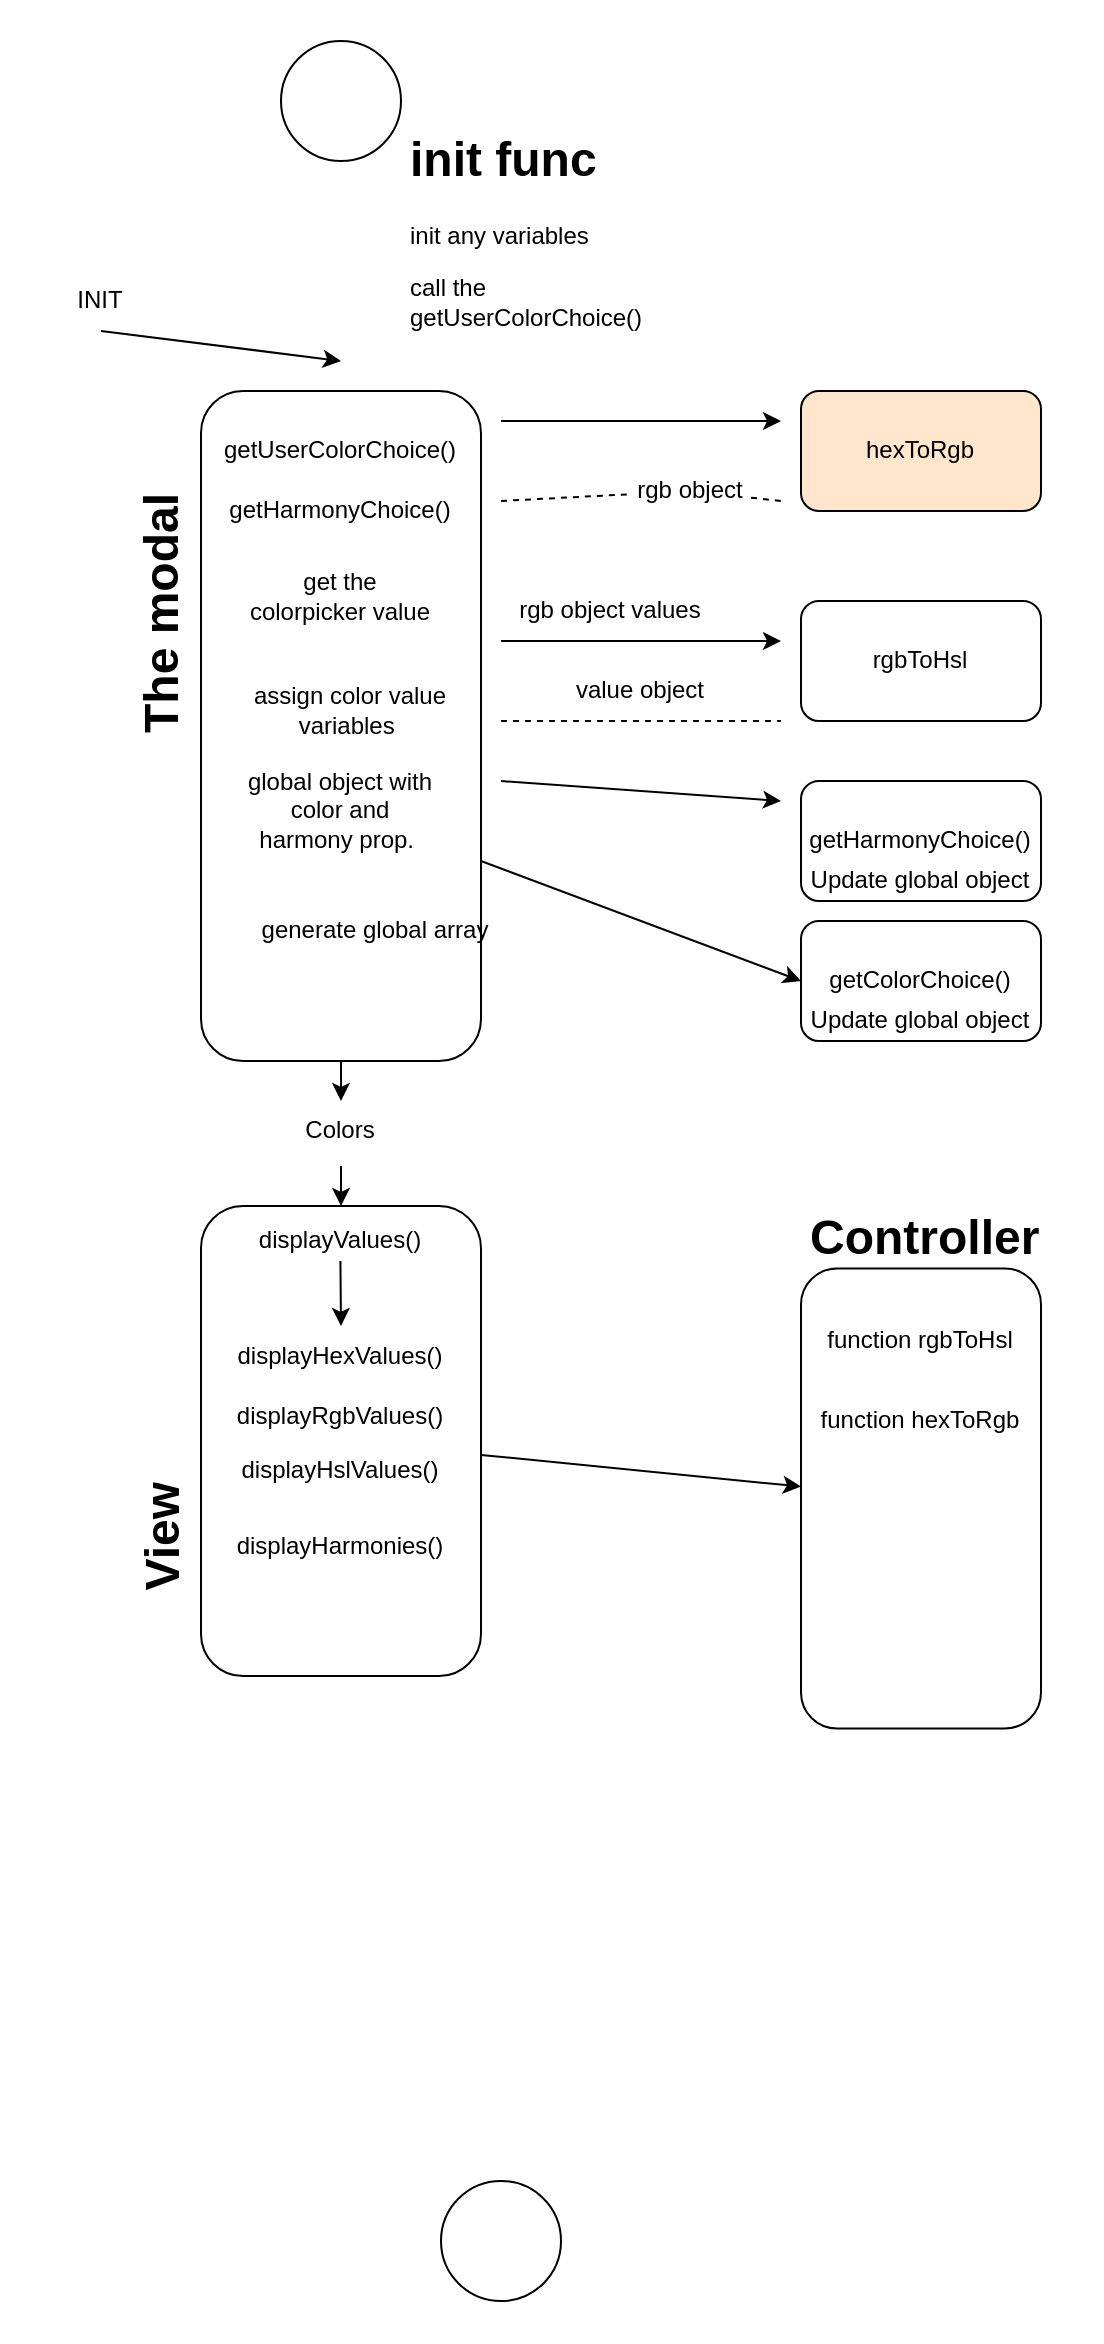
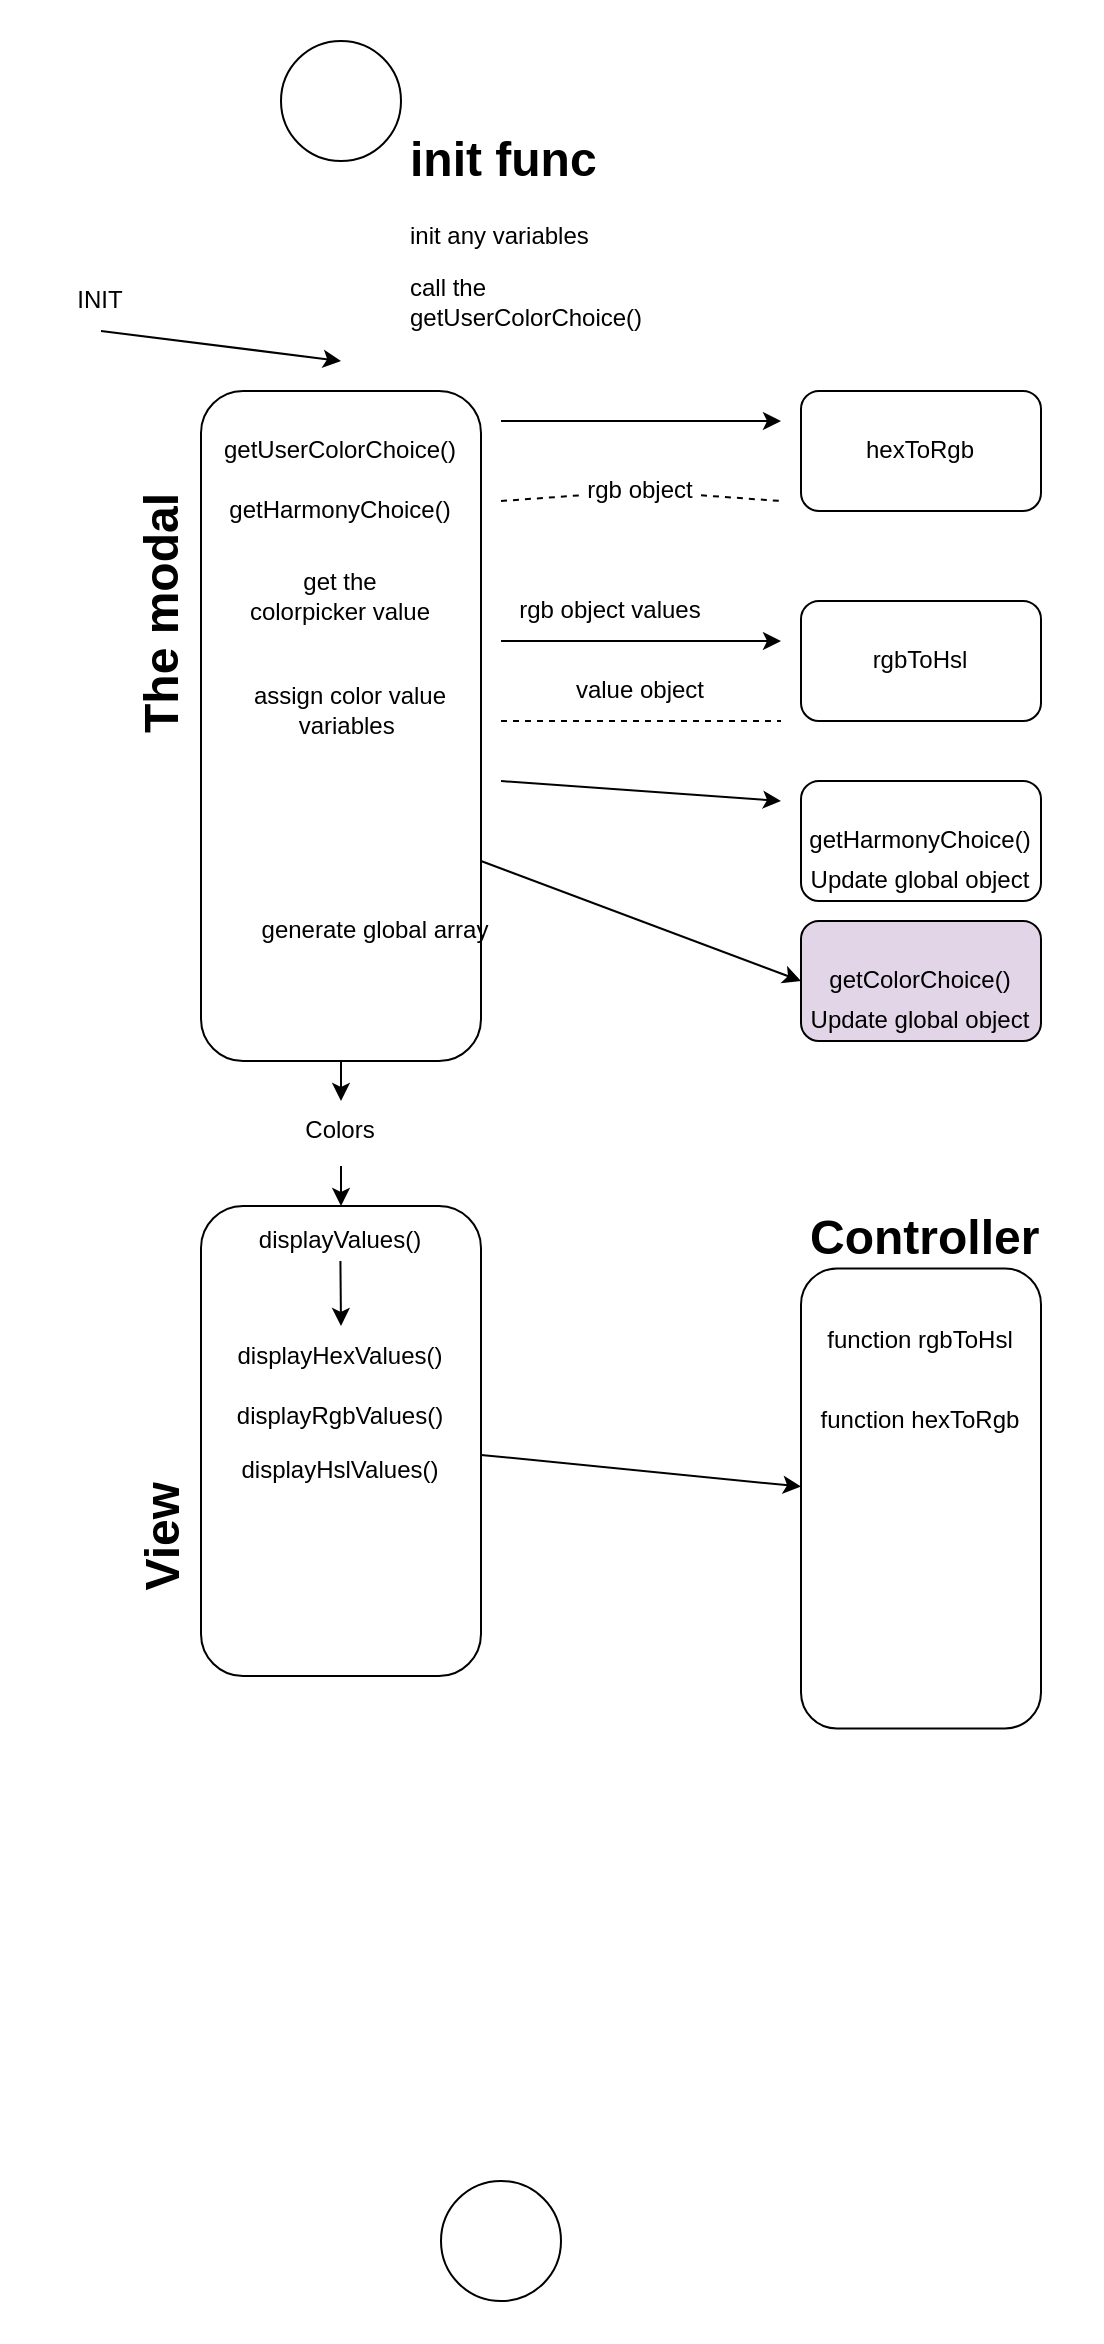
node "hexToRgb": fillcolor #ffe6cc -> #ffffff
node "rgb object": moved (691, 491) -> (641, 491)
node "global object with color and harmony prop.": removed
node "getColorChoice()": fillcolor #ffffff -> #e1d5e7
node "displayHarmonies()": removed
